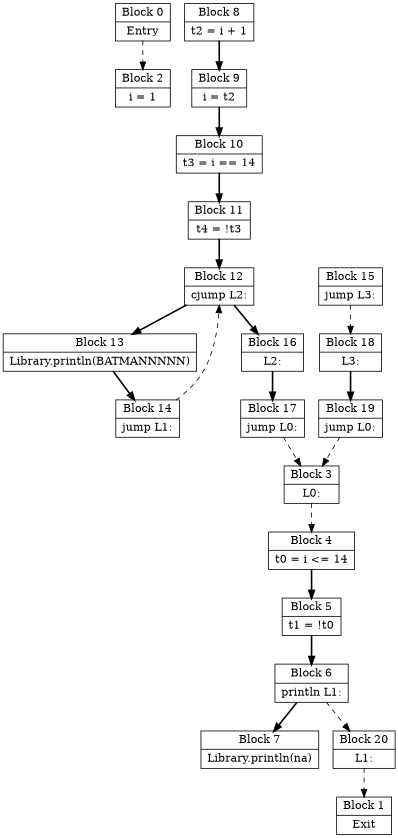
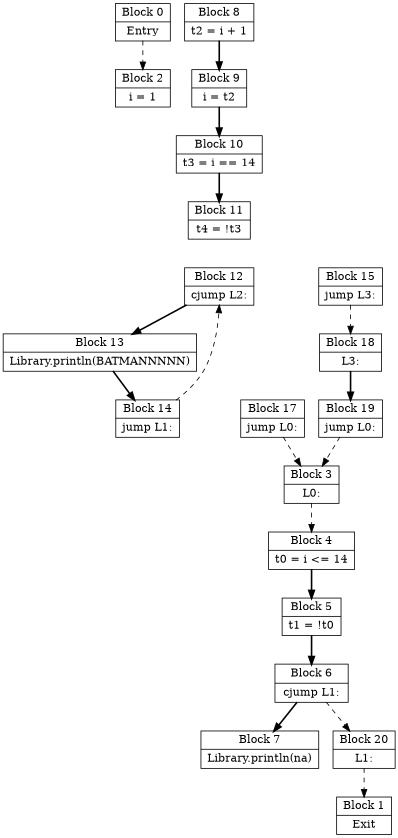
edge "Block 11" -> "Block 12": removed
node "Block 16": removed
node "Block 6": text "println L1:" -> "cjump L1:"
